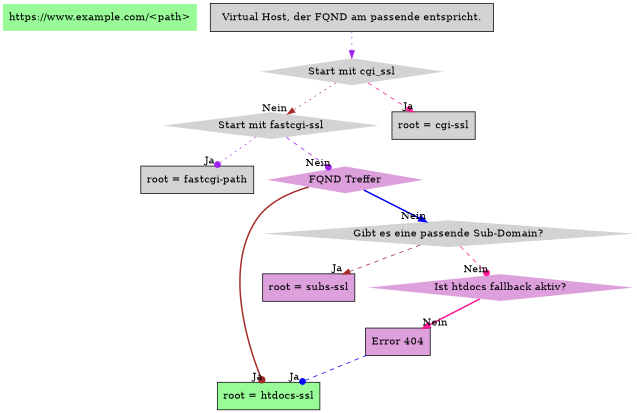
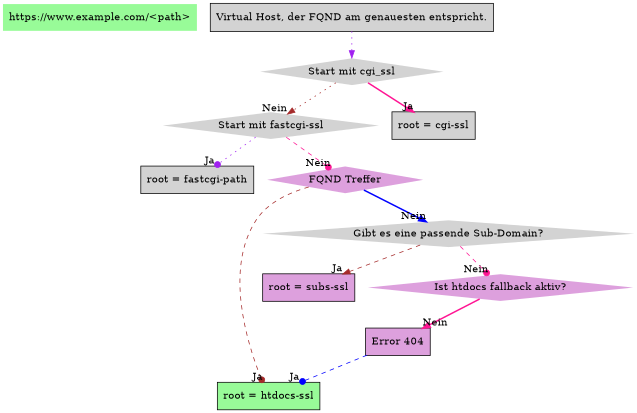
node "Virtual Host, der FQND am passende entspricht.": label "Virtual Host, der FQND am passende entspricht." -> "Virtual Host, der FQND am genauesten entspricht."
edge "Start mit cgi_ssl" -> "root = cgi-ssl": style dashed -> bold
edge "Start mit fastcgi-ssl" -> "FQND Treffer": color purple -> deeppink
edge "FQND Treffer" -> "root = htdocs-ssl": style bold -> dashed
